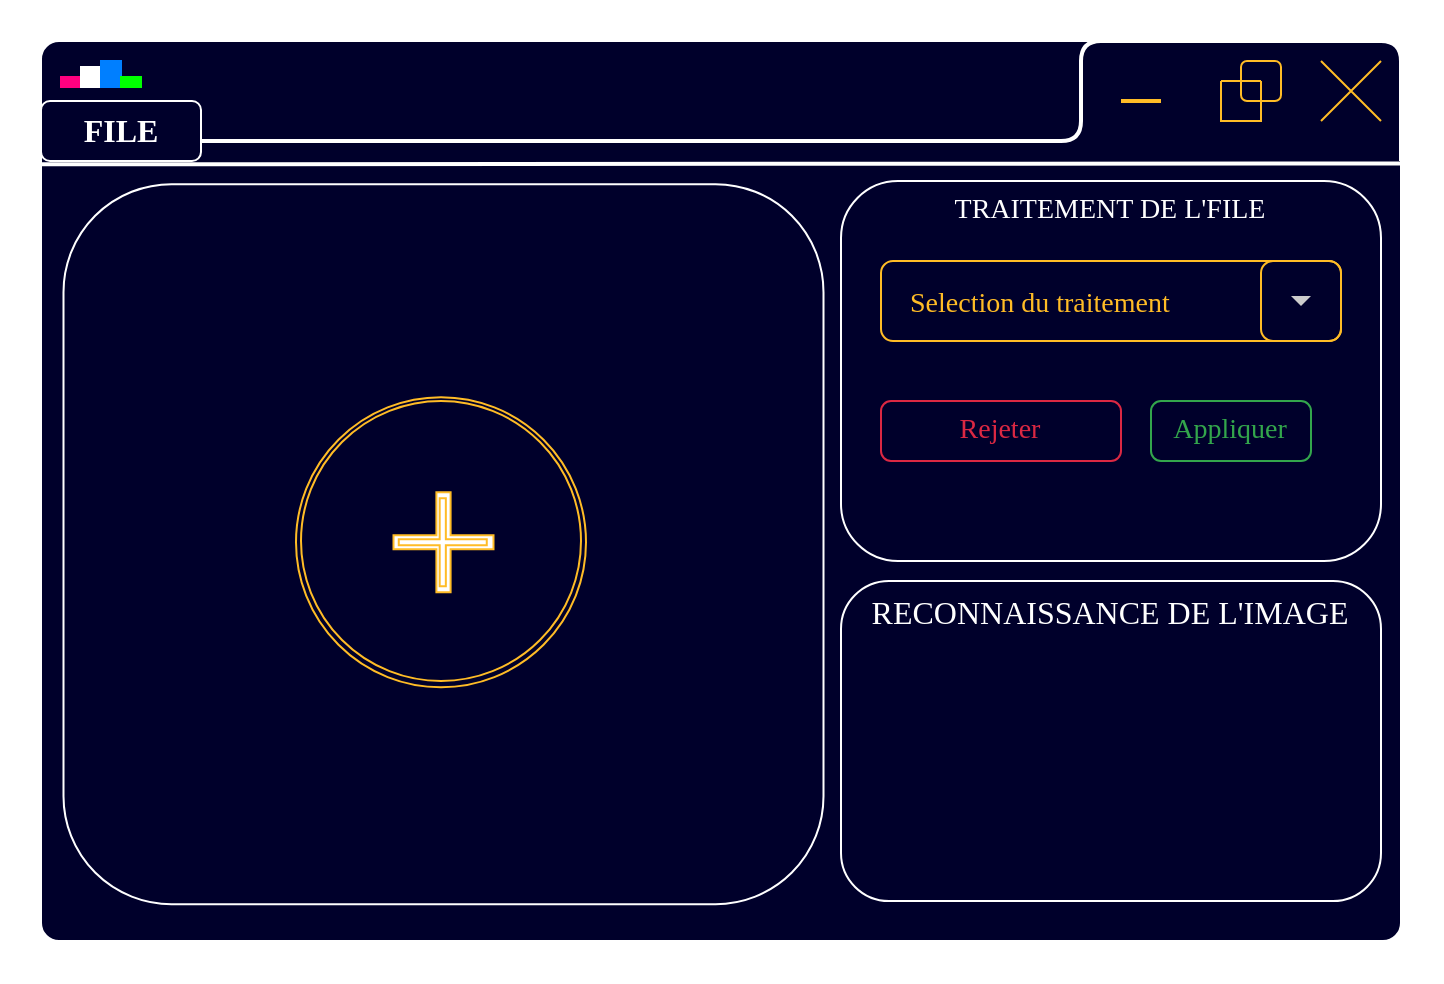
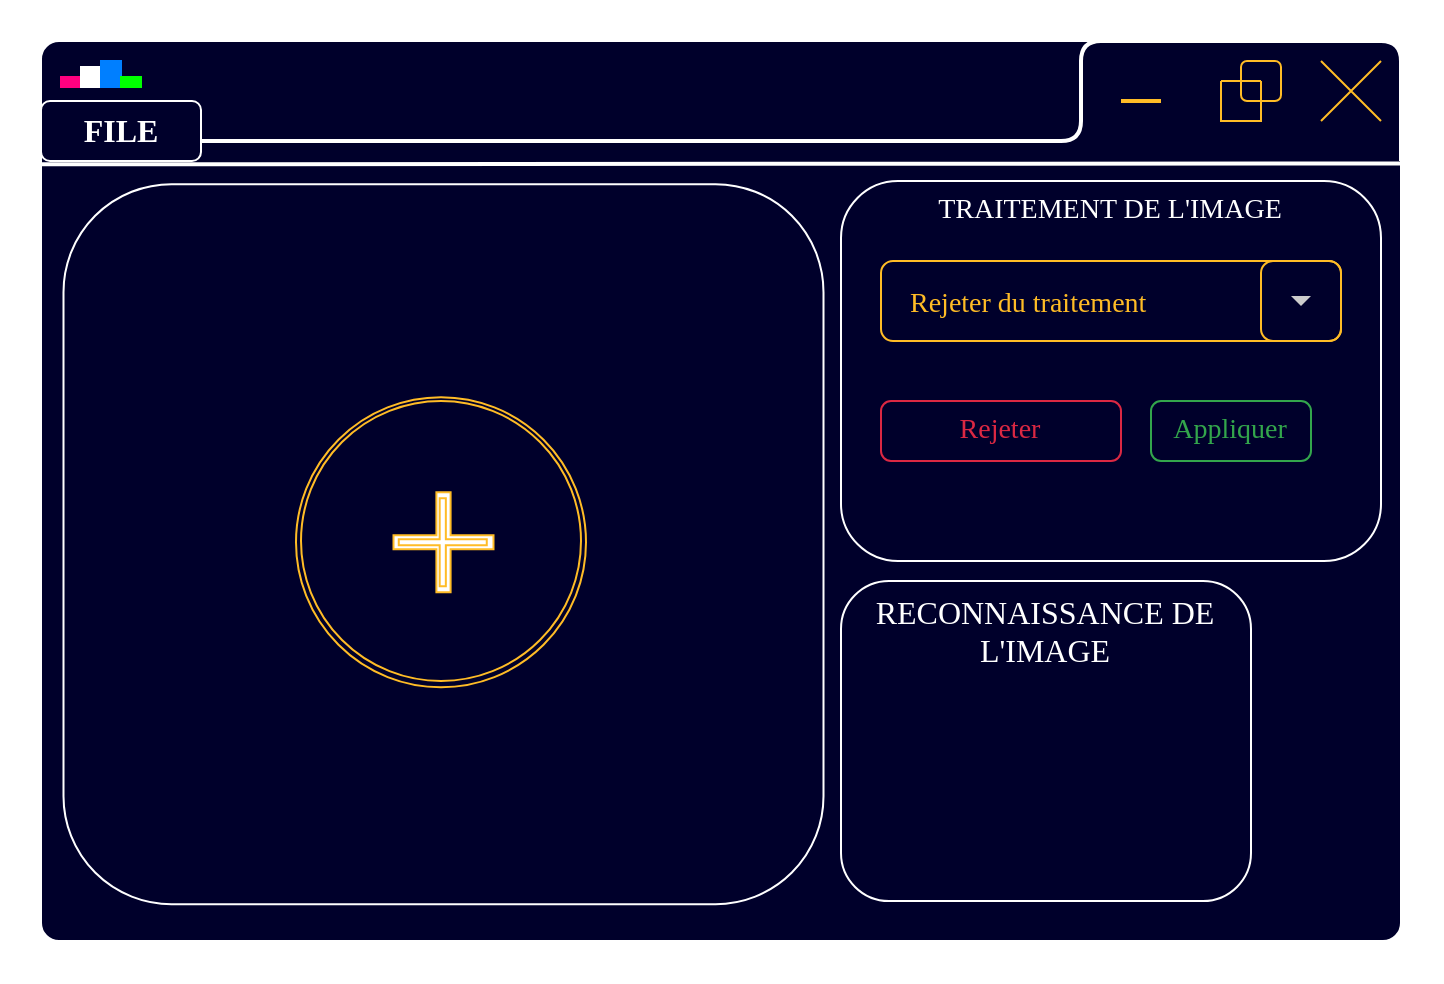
node "TRAITEMENT DE L'FILE": label "TRAITEMENT DE L'FILE" -> "TRAITEMENT DE L'IMAGE"
node "Selection du traitement": label "Selection du traitement" -> "Rejeter du traitement"
node "RECONNAISSANCE DE L'IMAGE": size 540x320 -> 410x320
